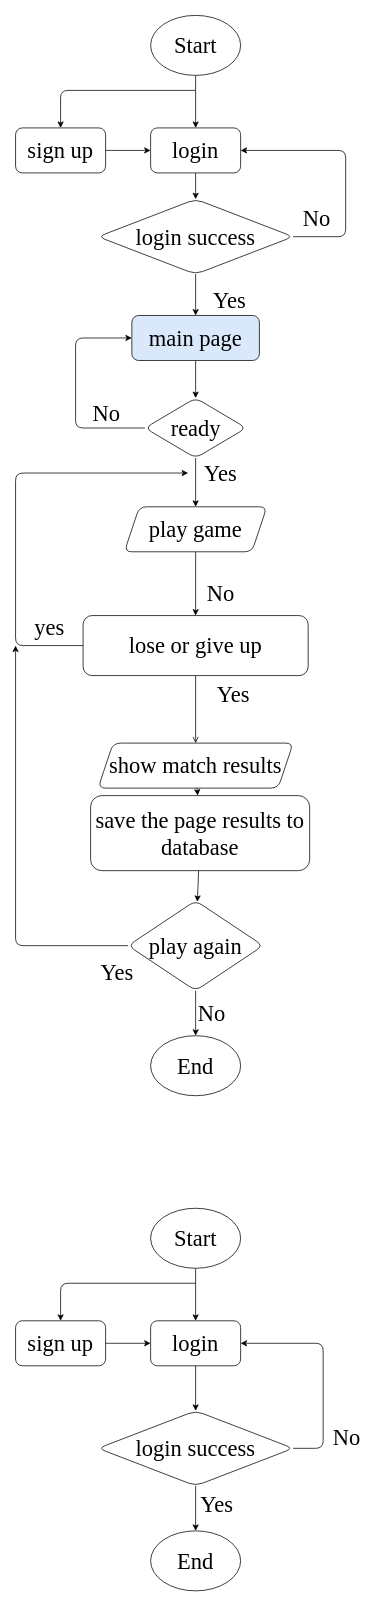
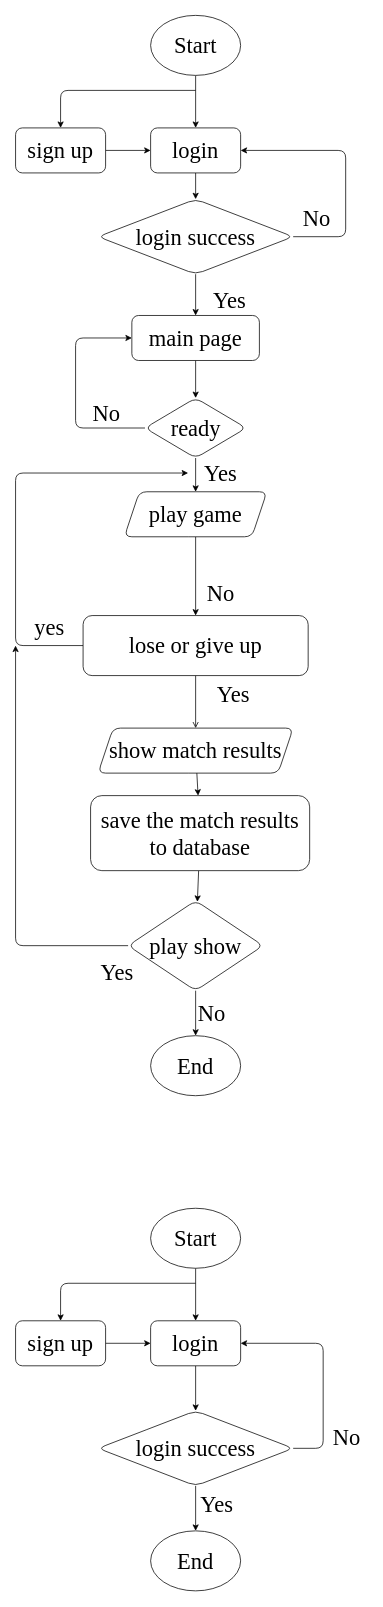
node "main page": fillcolor #dae8fc -> #ffffff
node "play game": moved (195, 529) -> (195, 514)
node "show match results": moved (195, 765) -> (195, 750)
node "save the page results to database": label "save the page results to database" -> "save the match results to database"
node "play again": label "play again" -> "play show"
